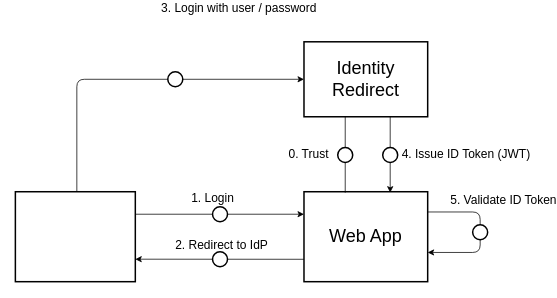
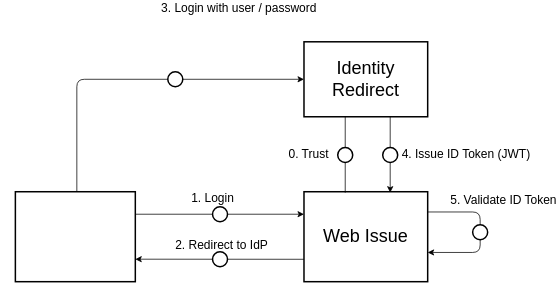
node "Web App": label "Web App" -> "Web Issue"
